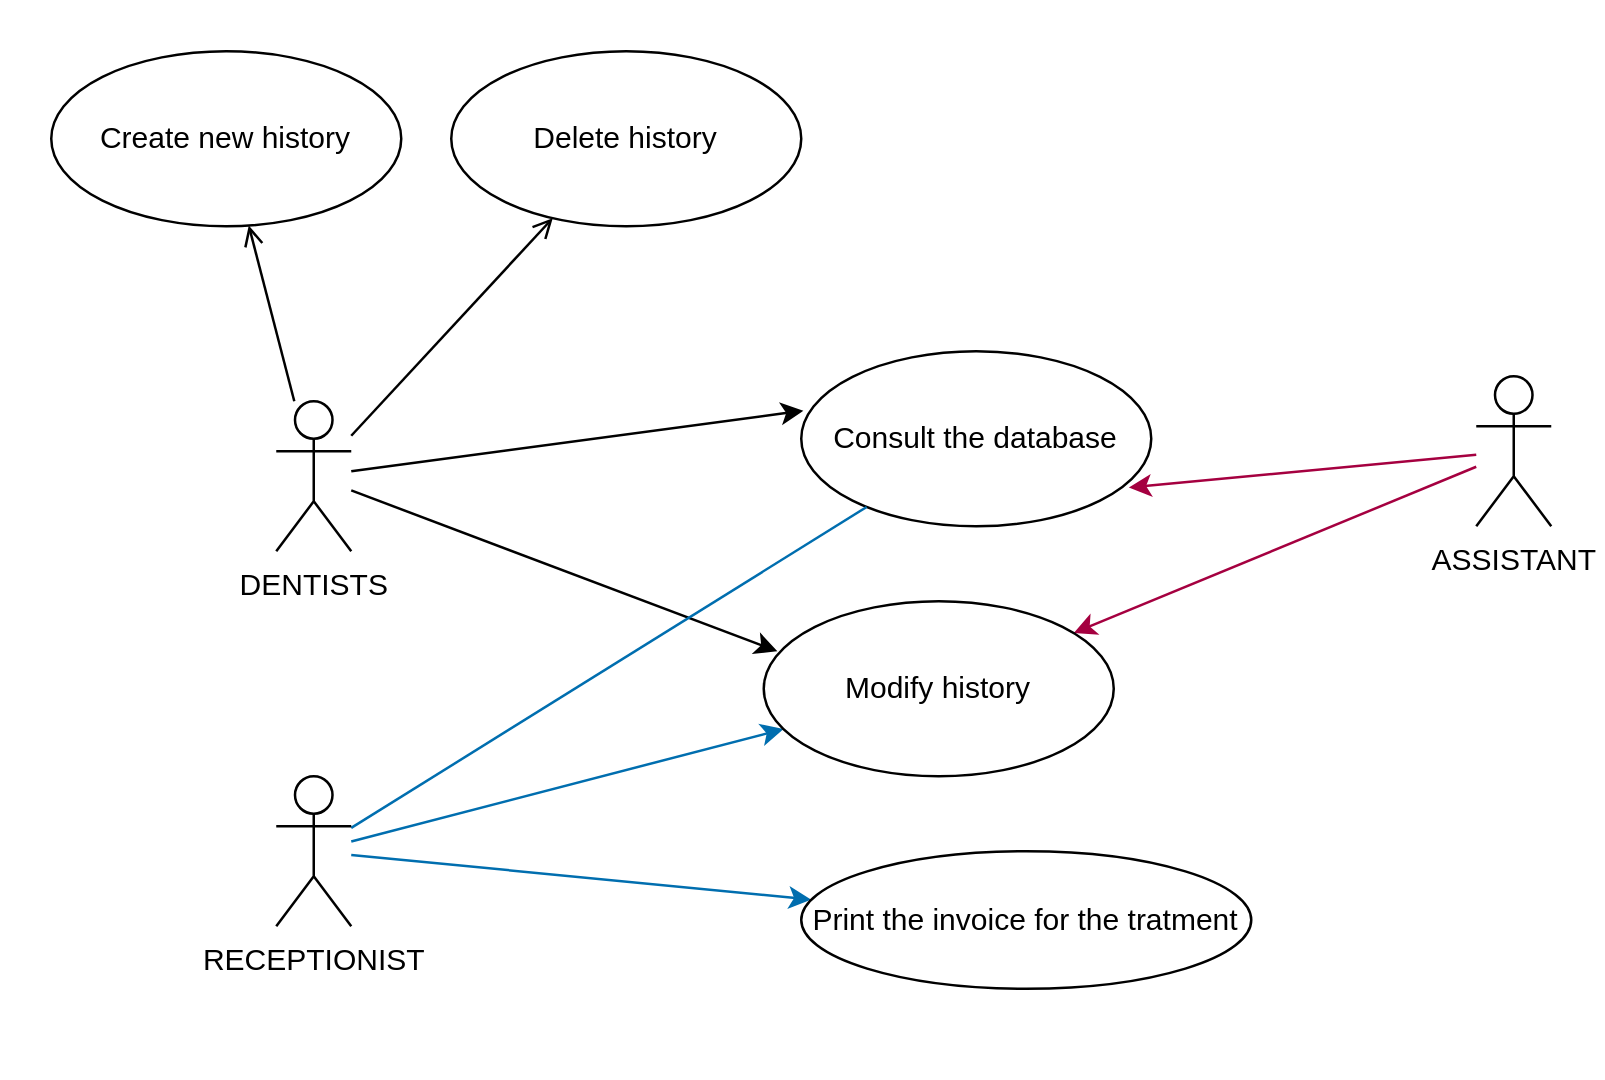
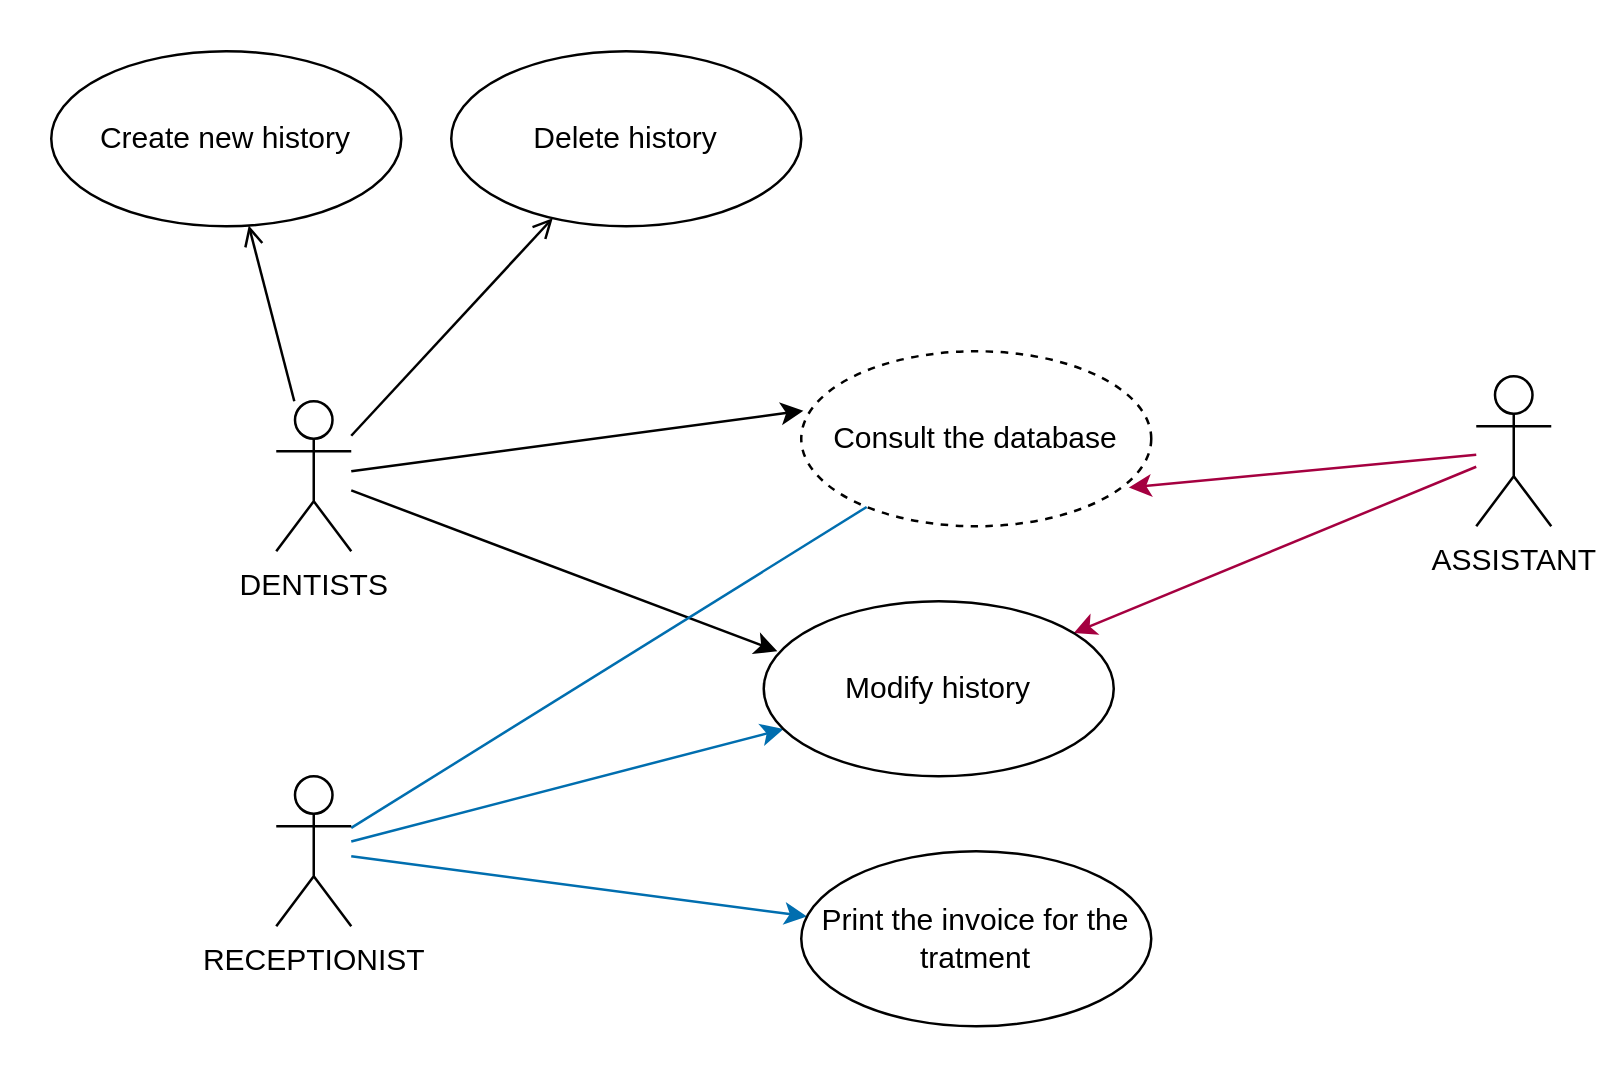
node "Consult the database": style solid -> dashed
node "Print the invoice for the tratment": size 450x138 -> 350x175
